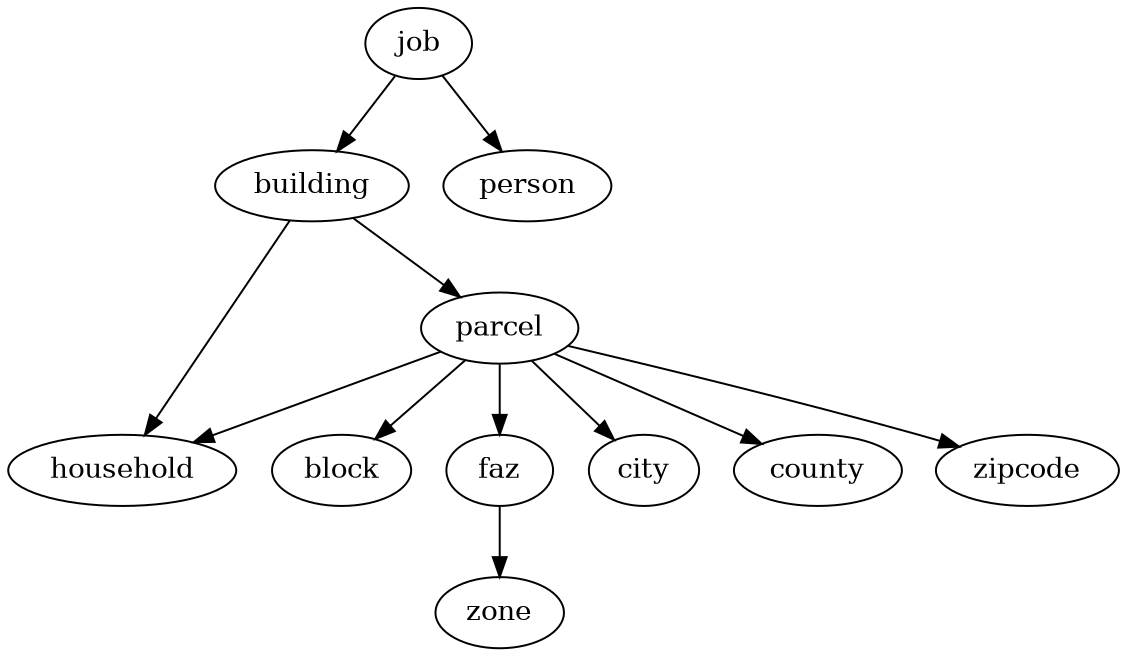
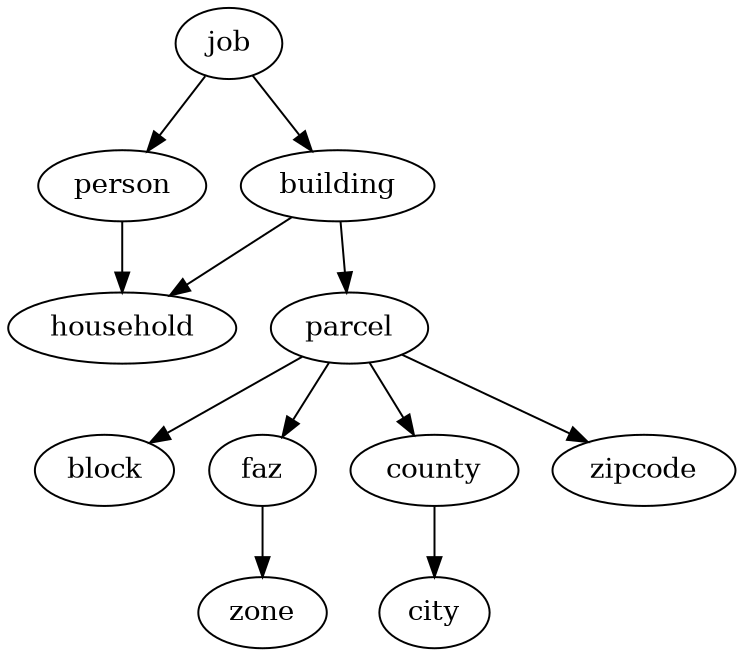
edge "parcel" -> "household": now "person" -> "household"
edge "parcel" -> "city": now "county" -> "city"
